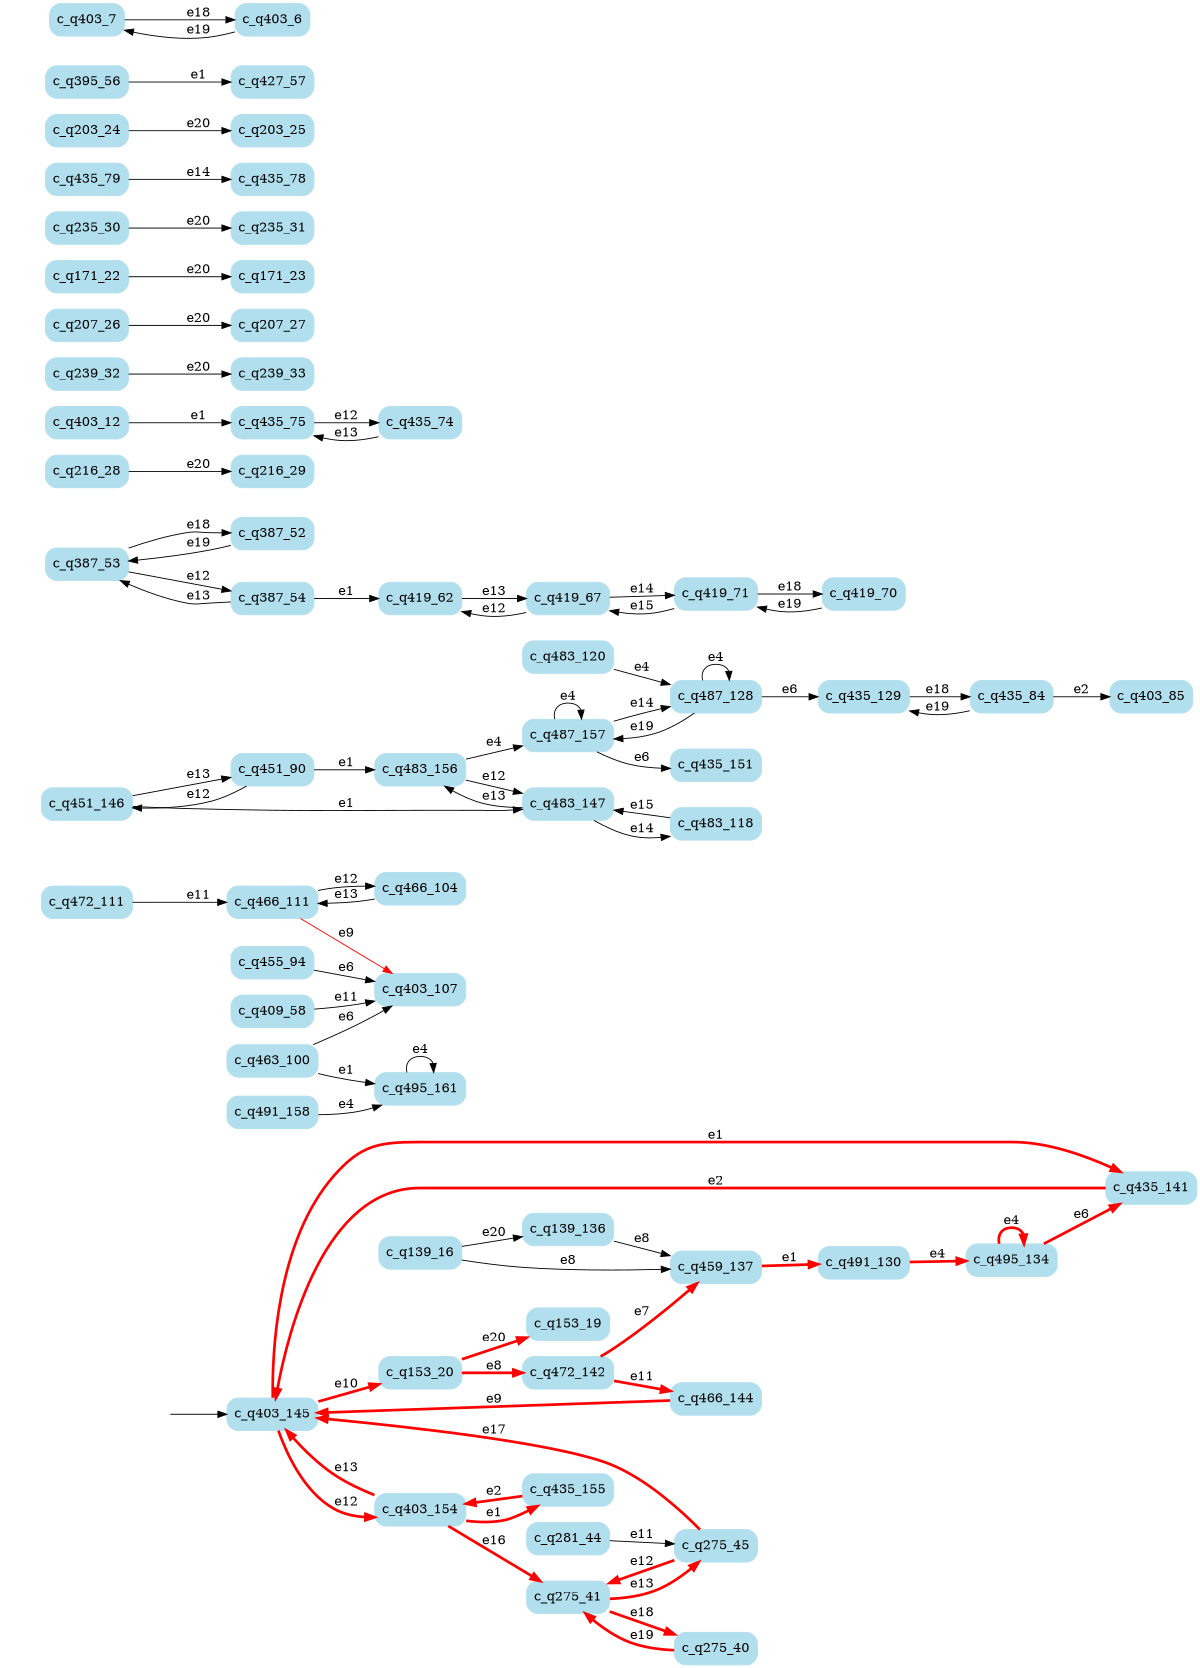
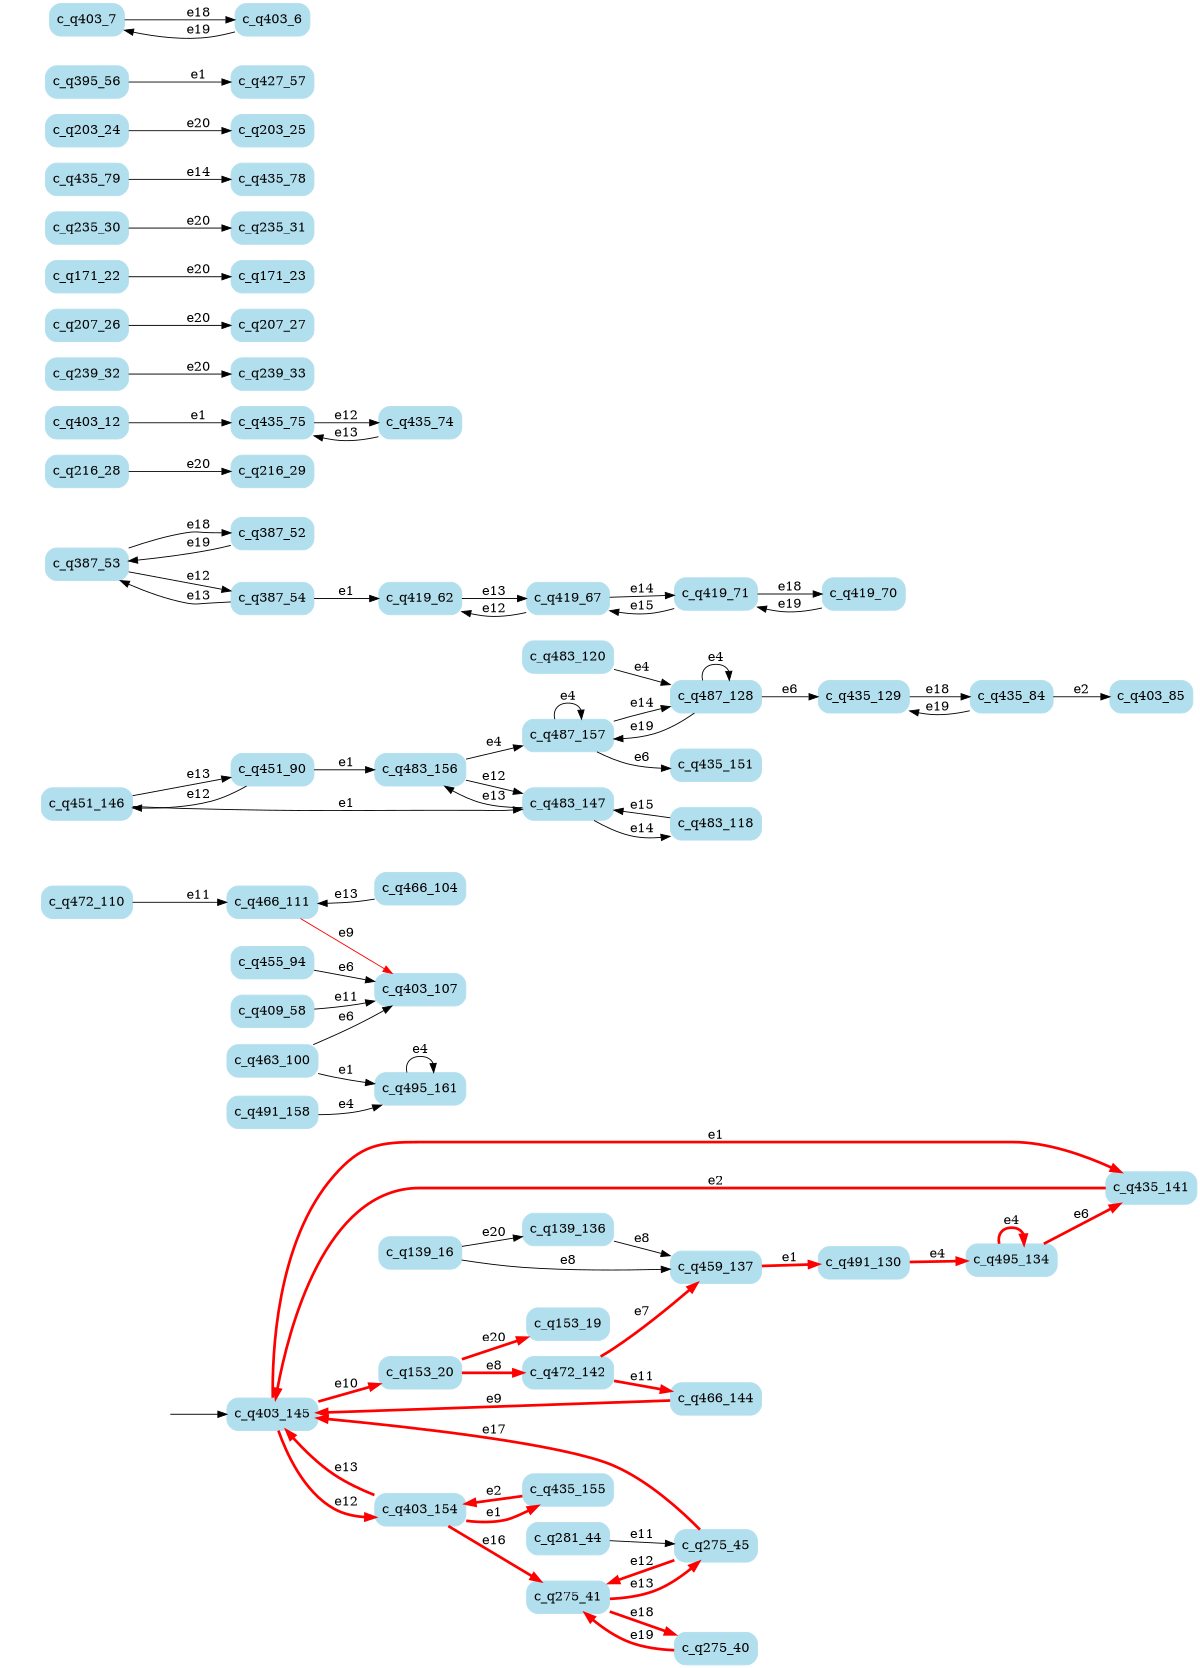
edge "c_q466_111" -> "c_q466_104": removed, label "e12"
node "c_q472_111": label "c_q472_111" -> "c_q472_110"
